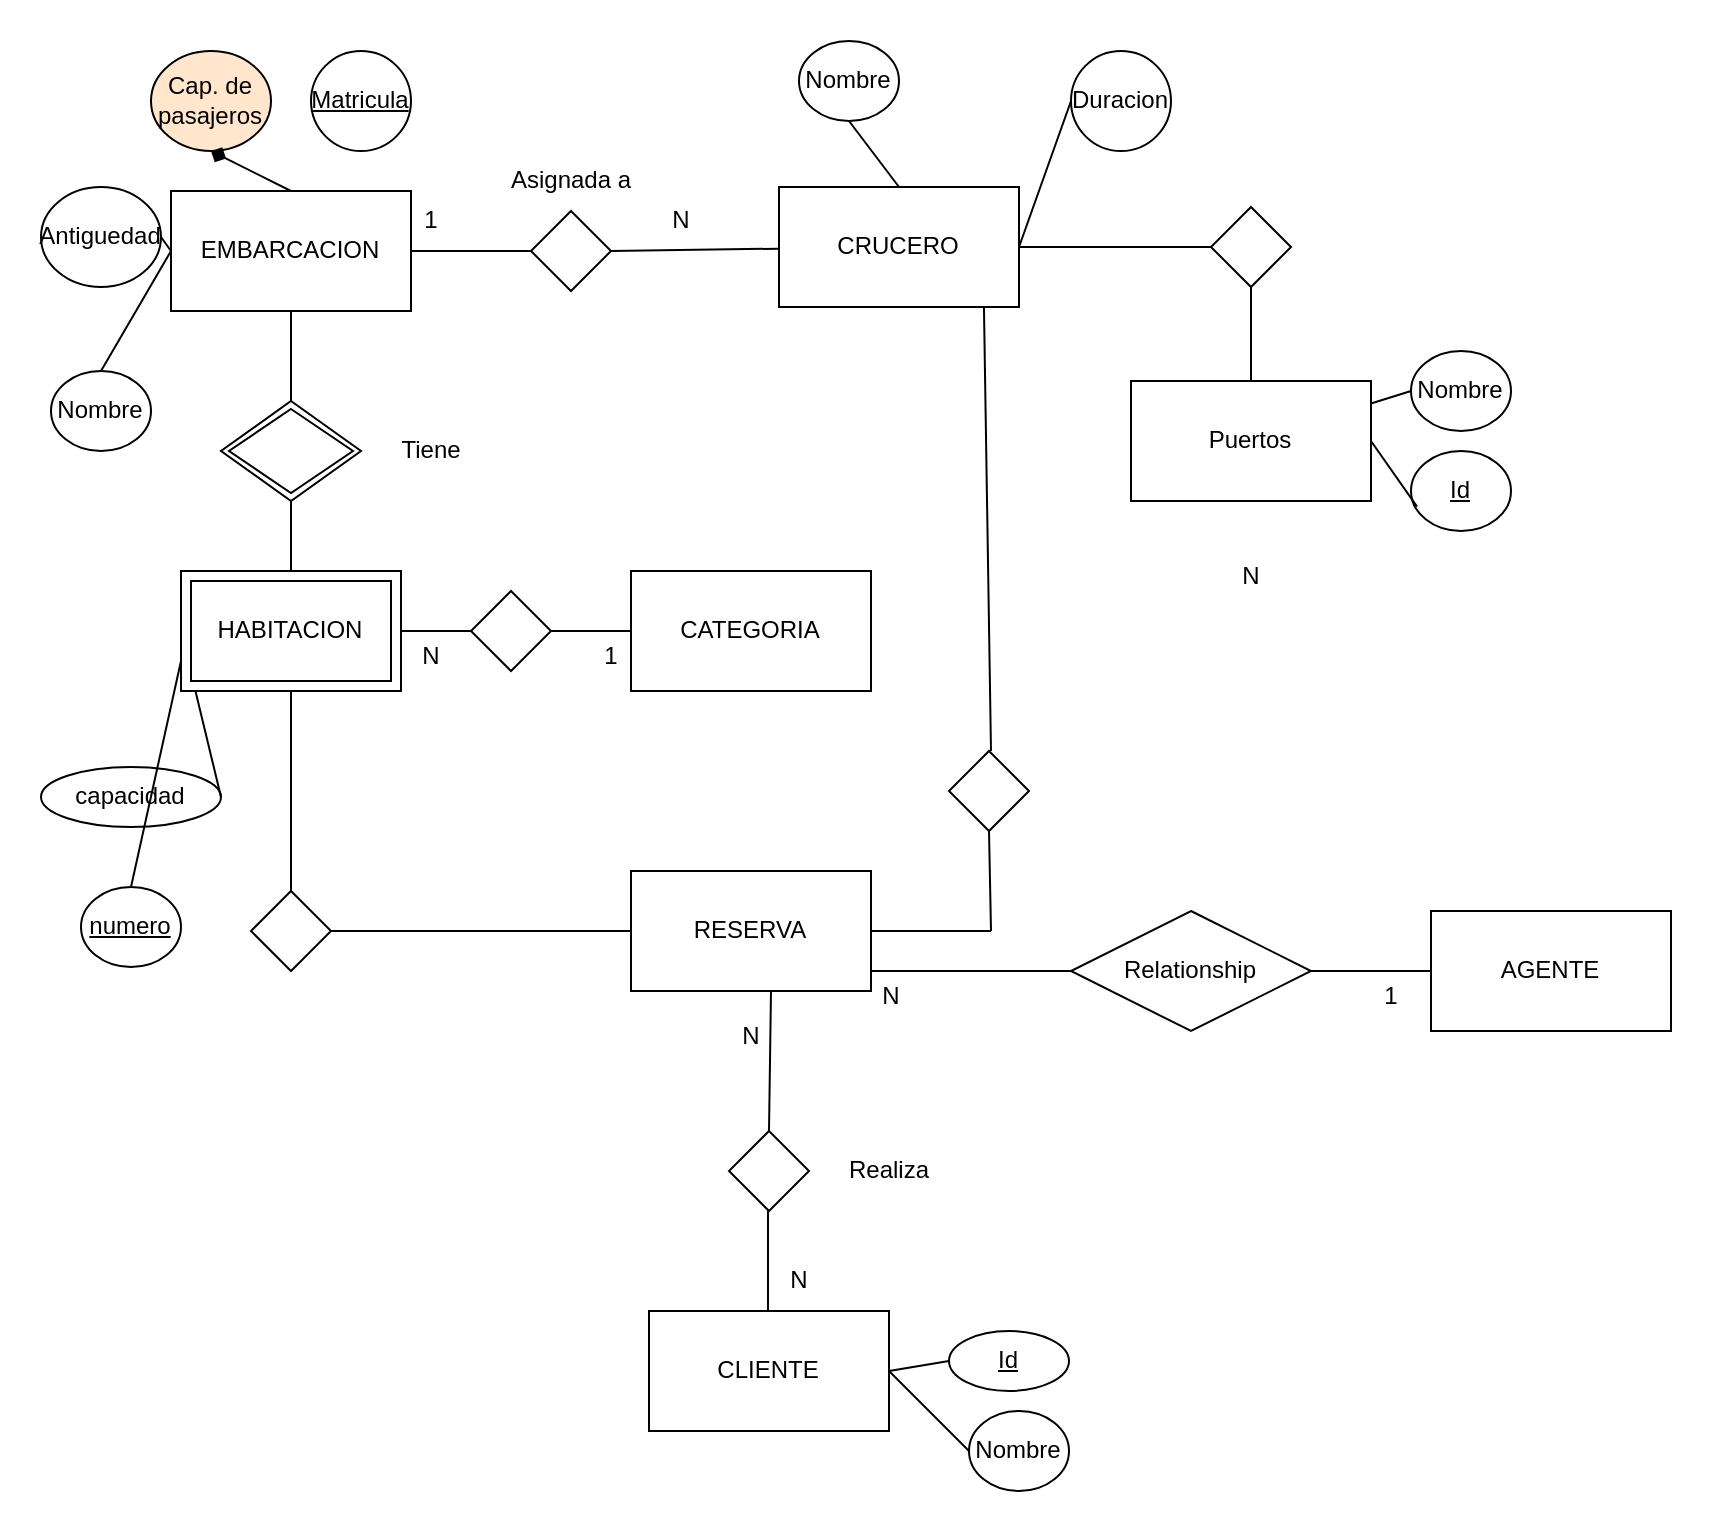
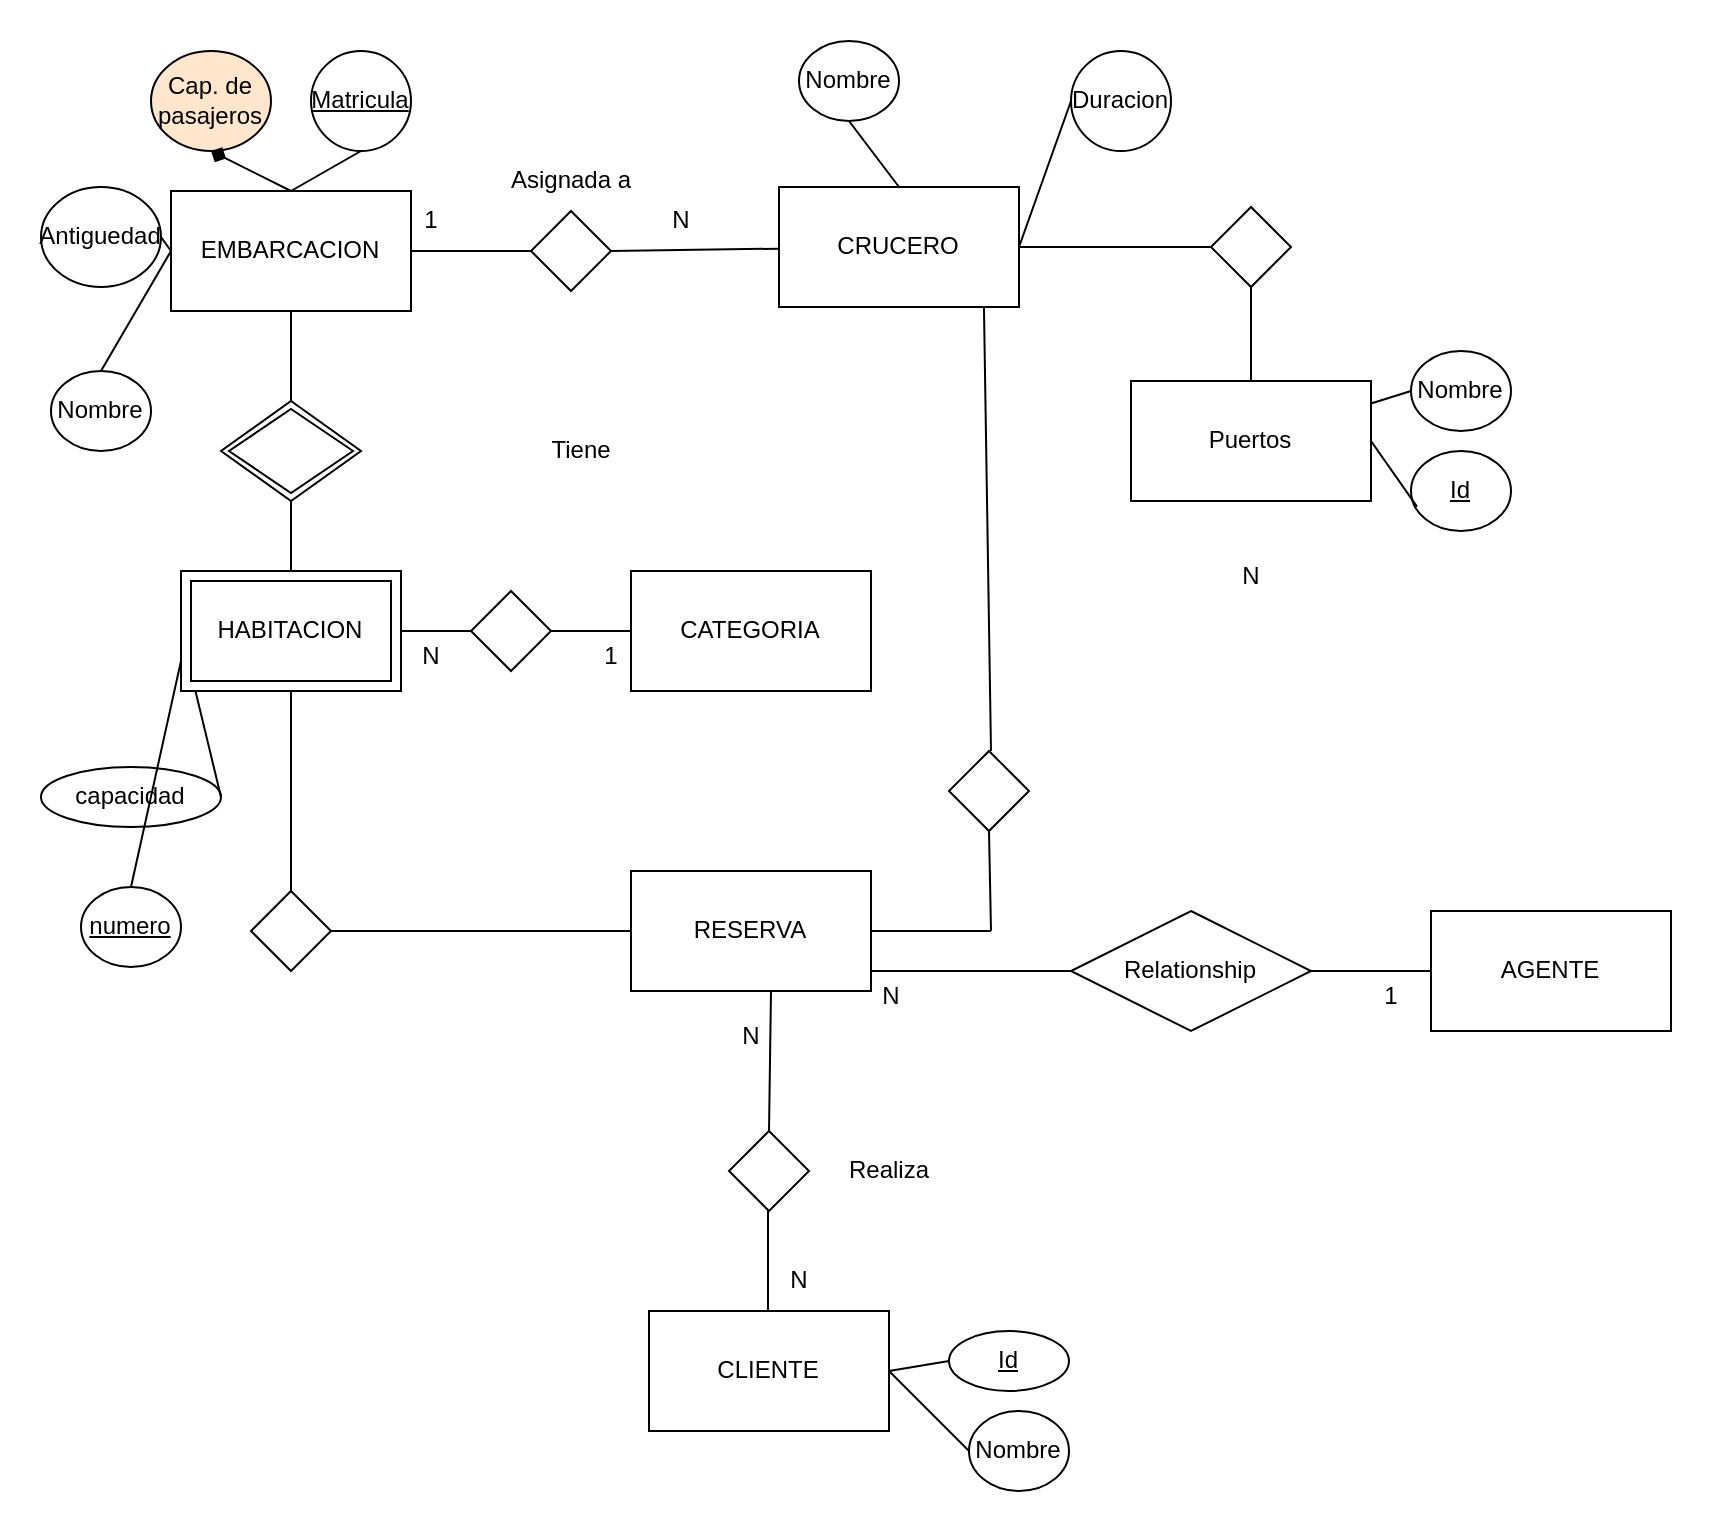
edge "Matricula" -- "EMBARCACION": added
node "Tiene": moved (431, 451) -> (581, 451)
